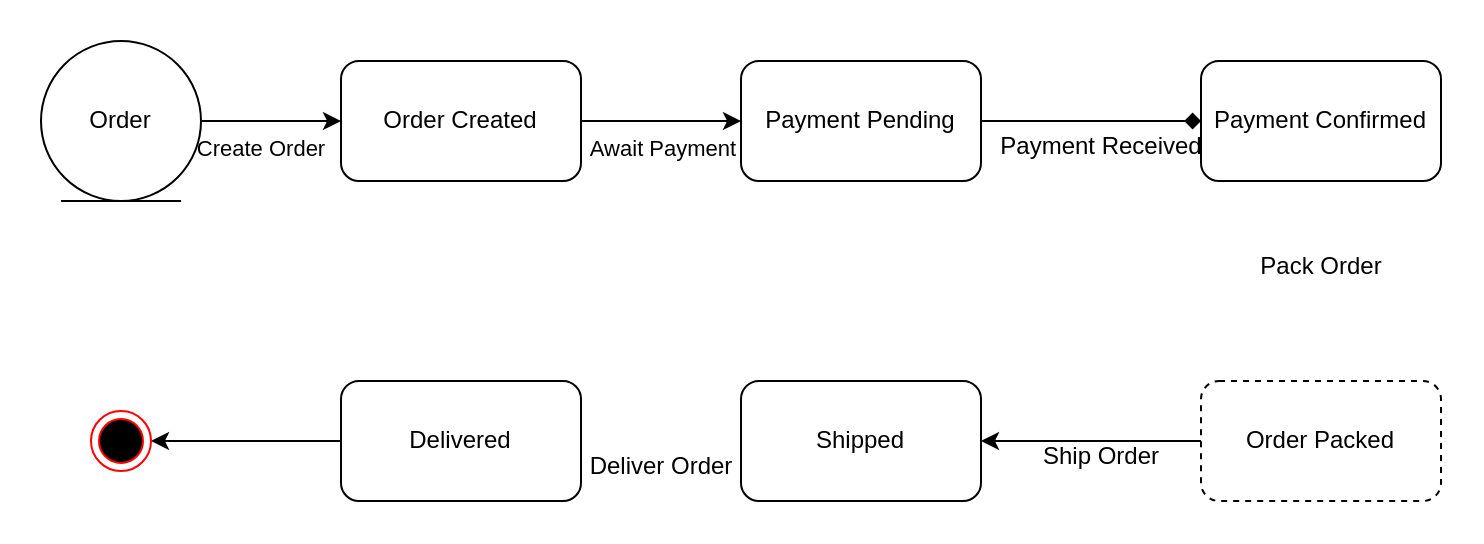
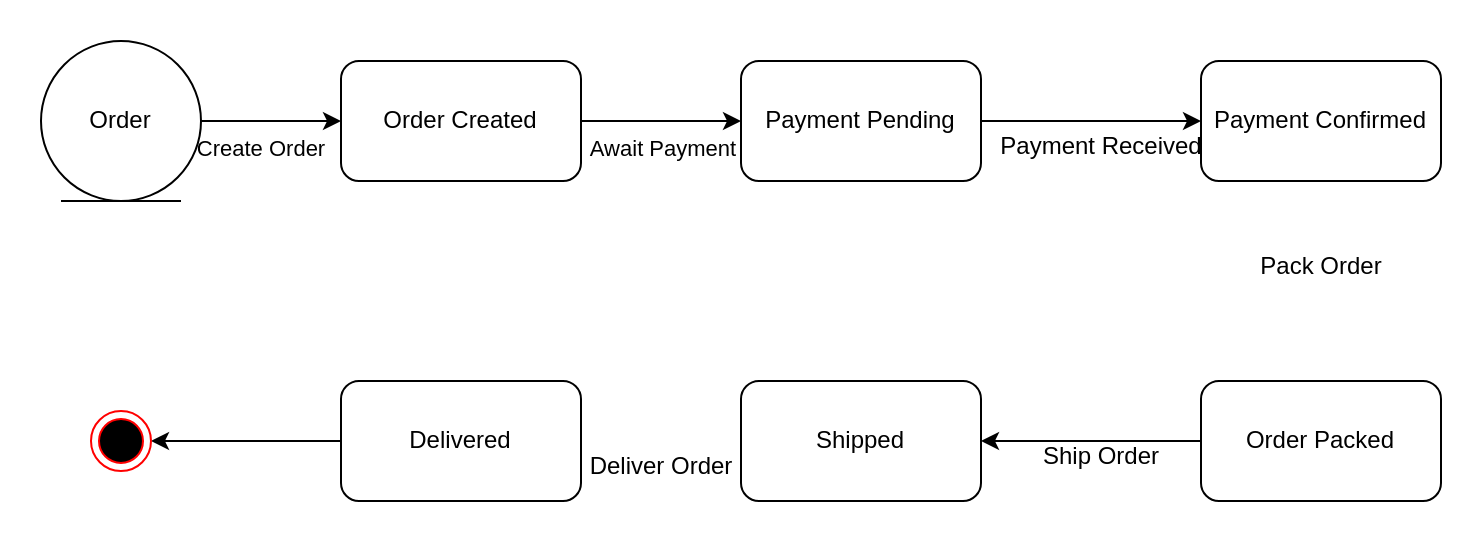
edge "Payment Pending" -> "Payment Confirmed": arrowhead diamond -> classic
node "Order Packed": style dashed -> solid
